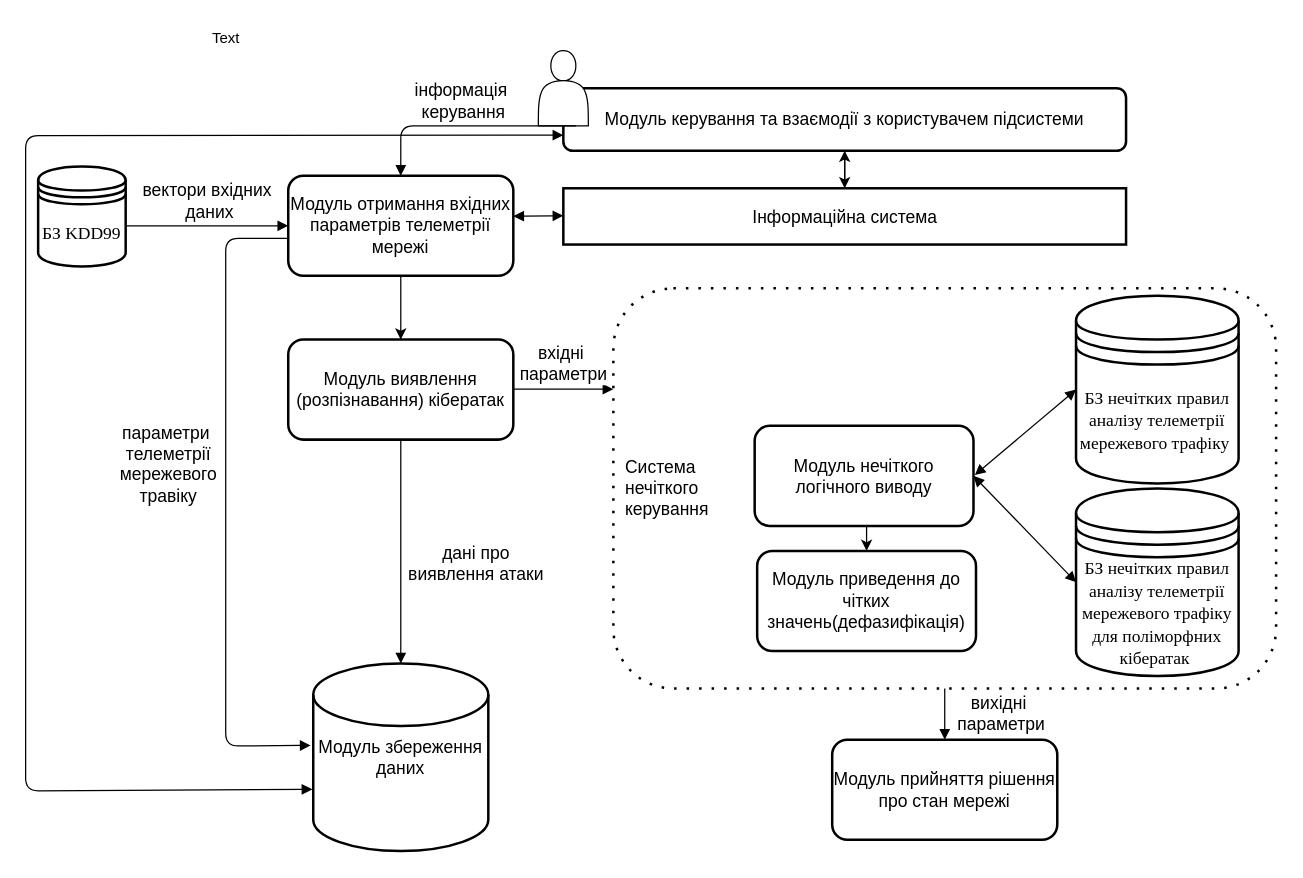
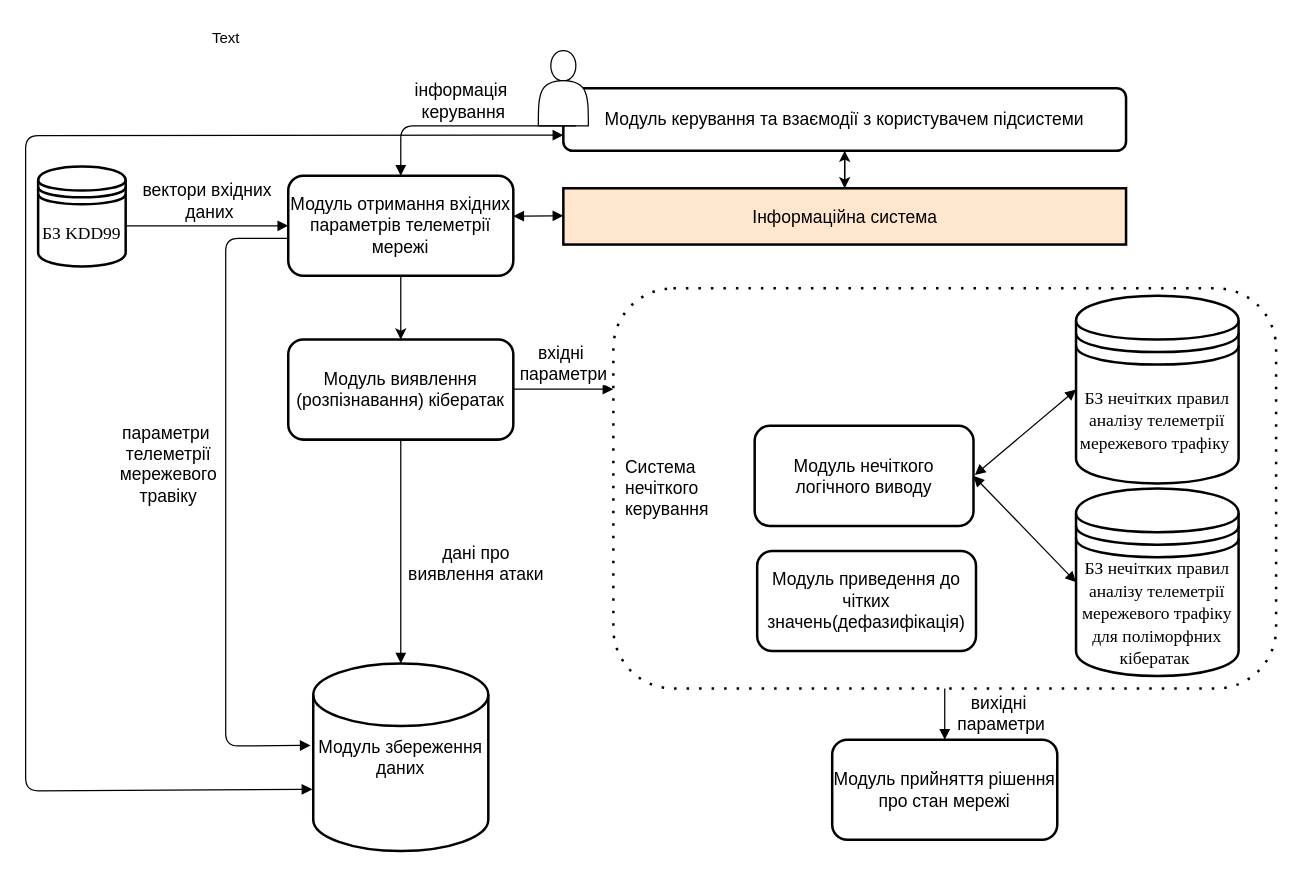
node "Інформаційна система": fillcolor #ffffff -> #ffe6cc
edge "Модуль нечіткого логічного виводу" -> "Модуль приведення до чітких значень(дефазифікація)": removed
